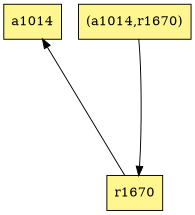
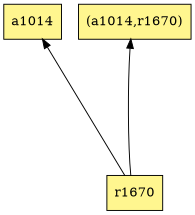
edge "(a1014,r1670)" -> "r1670": reversed
